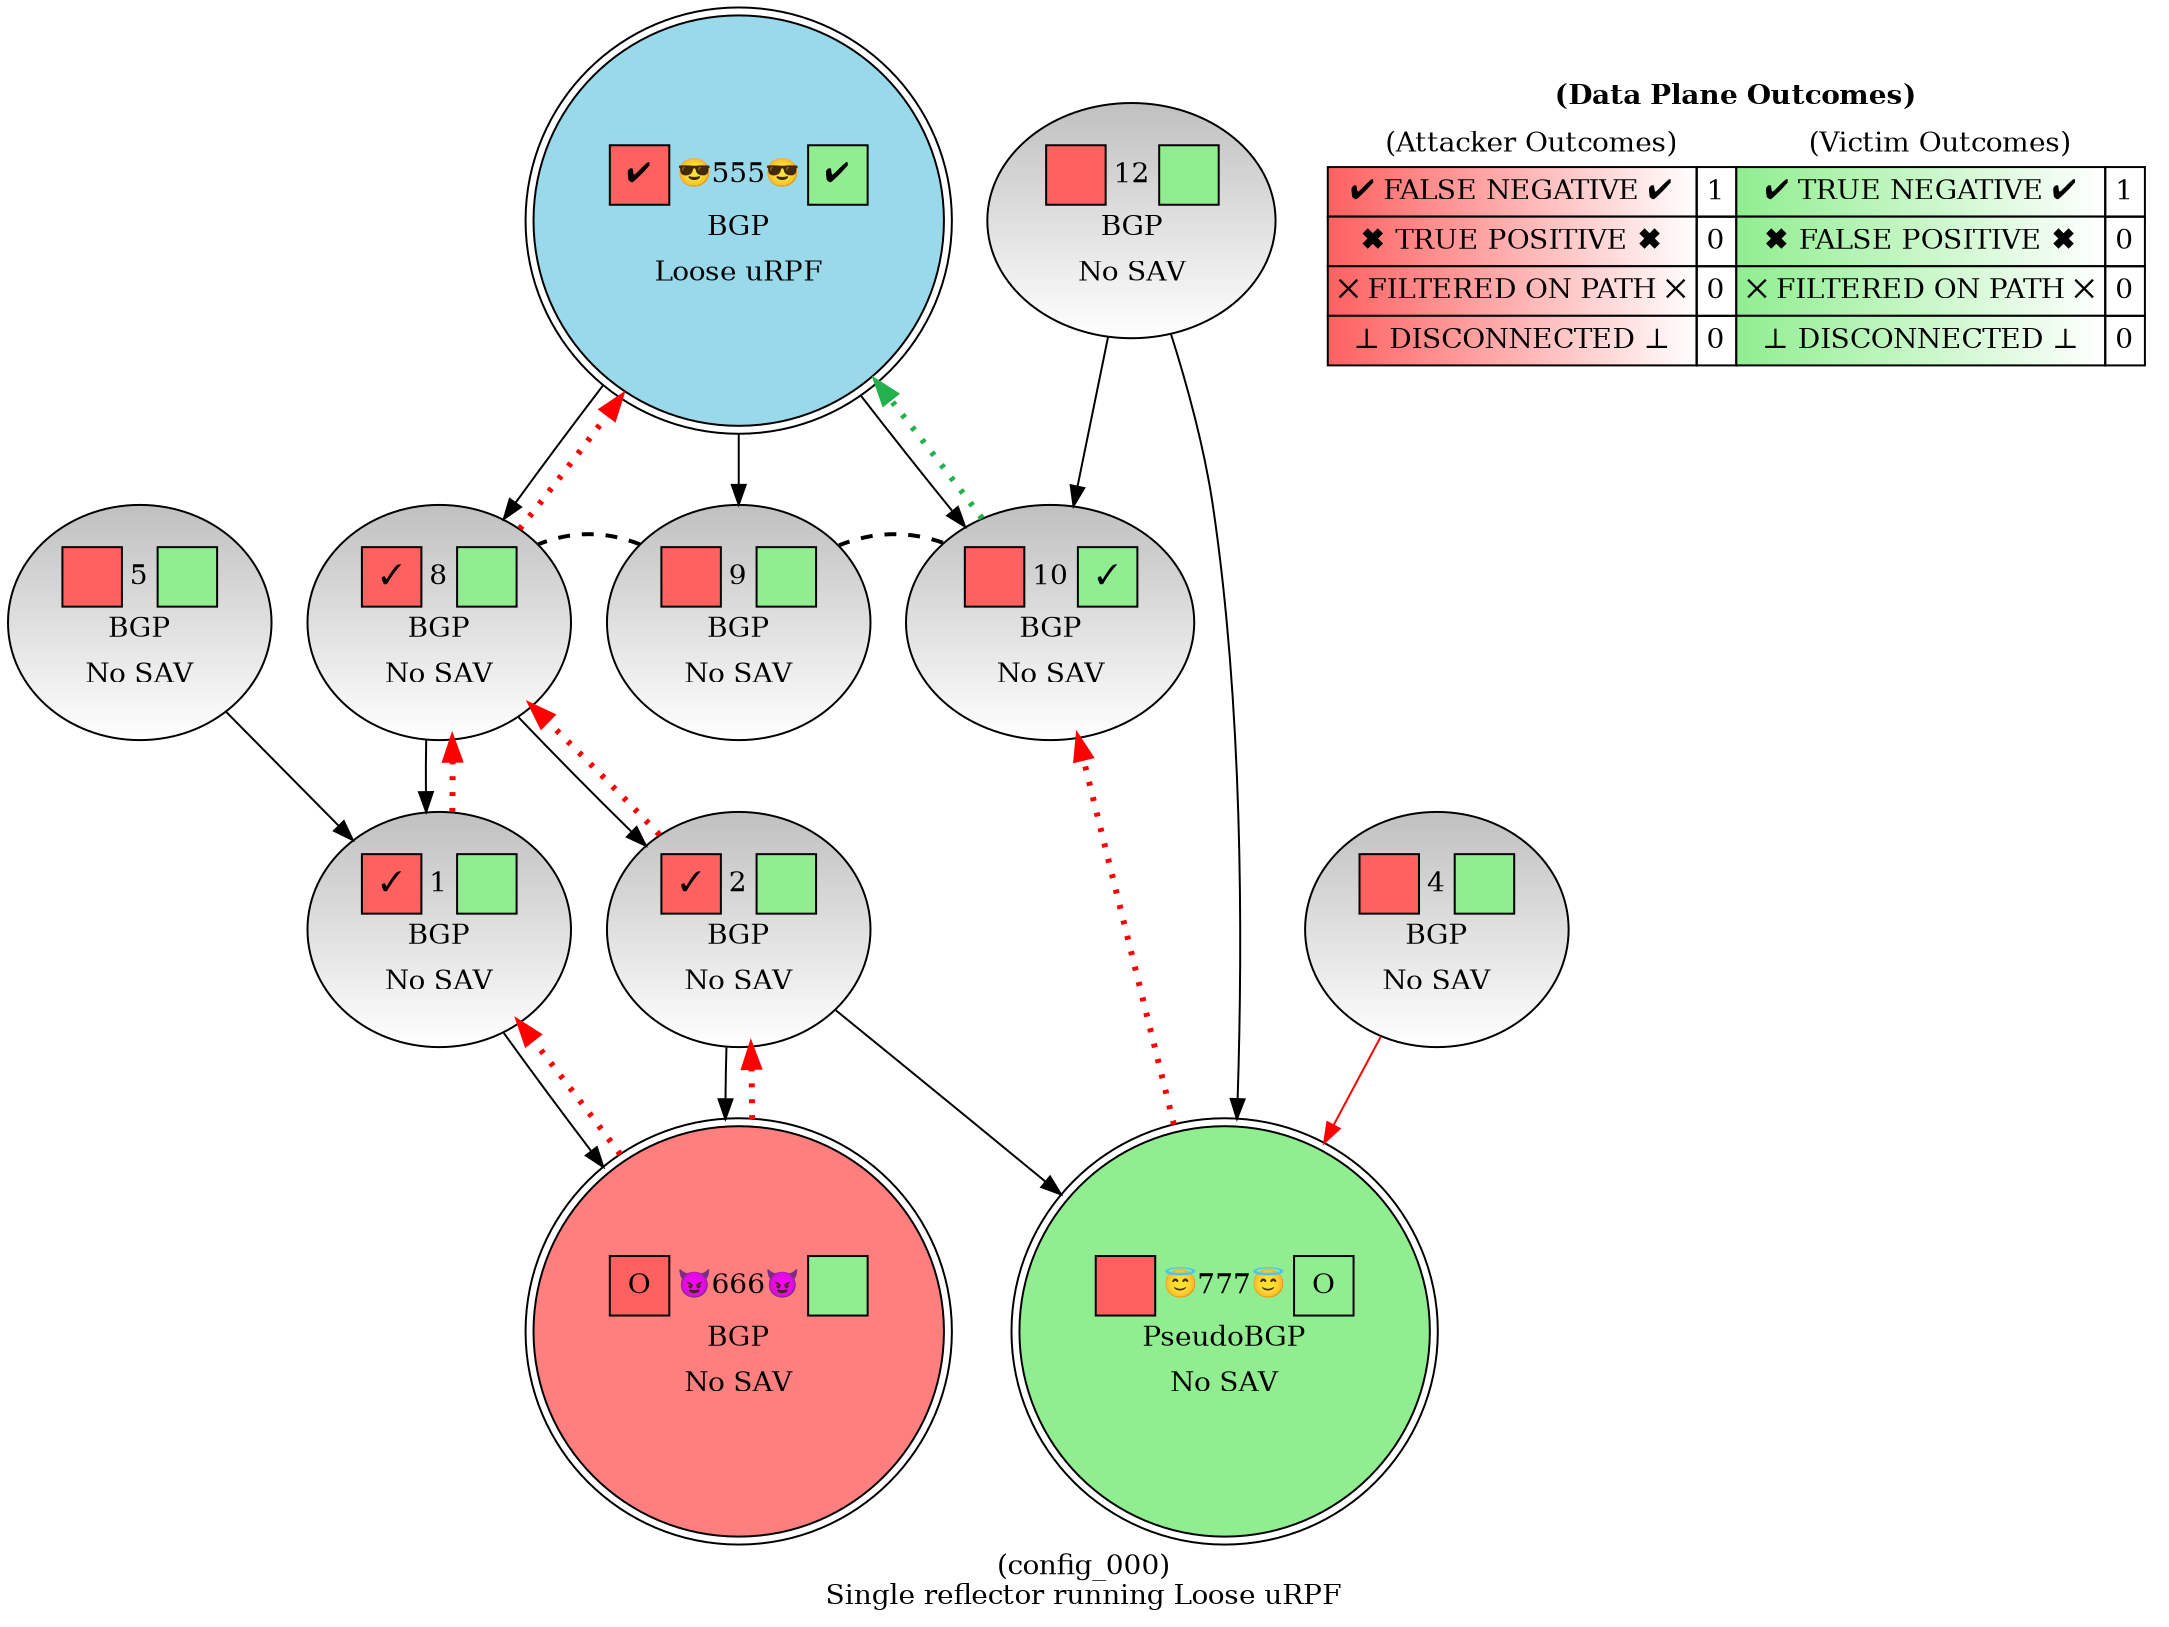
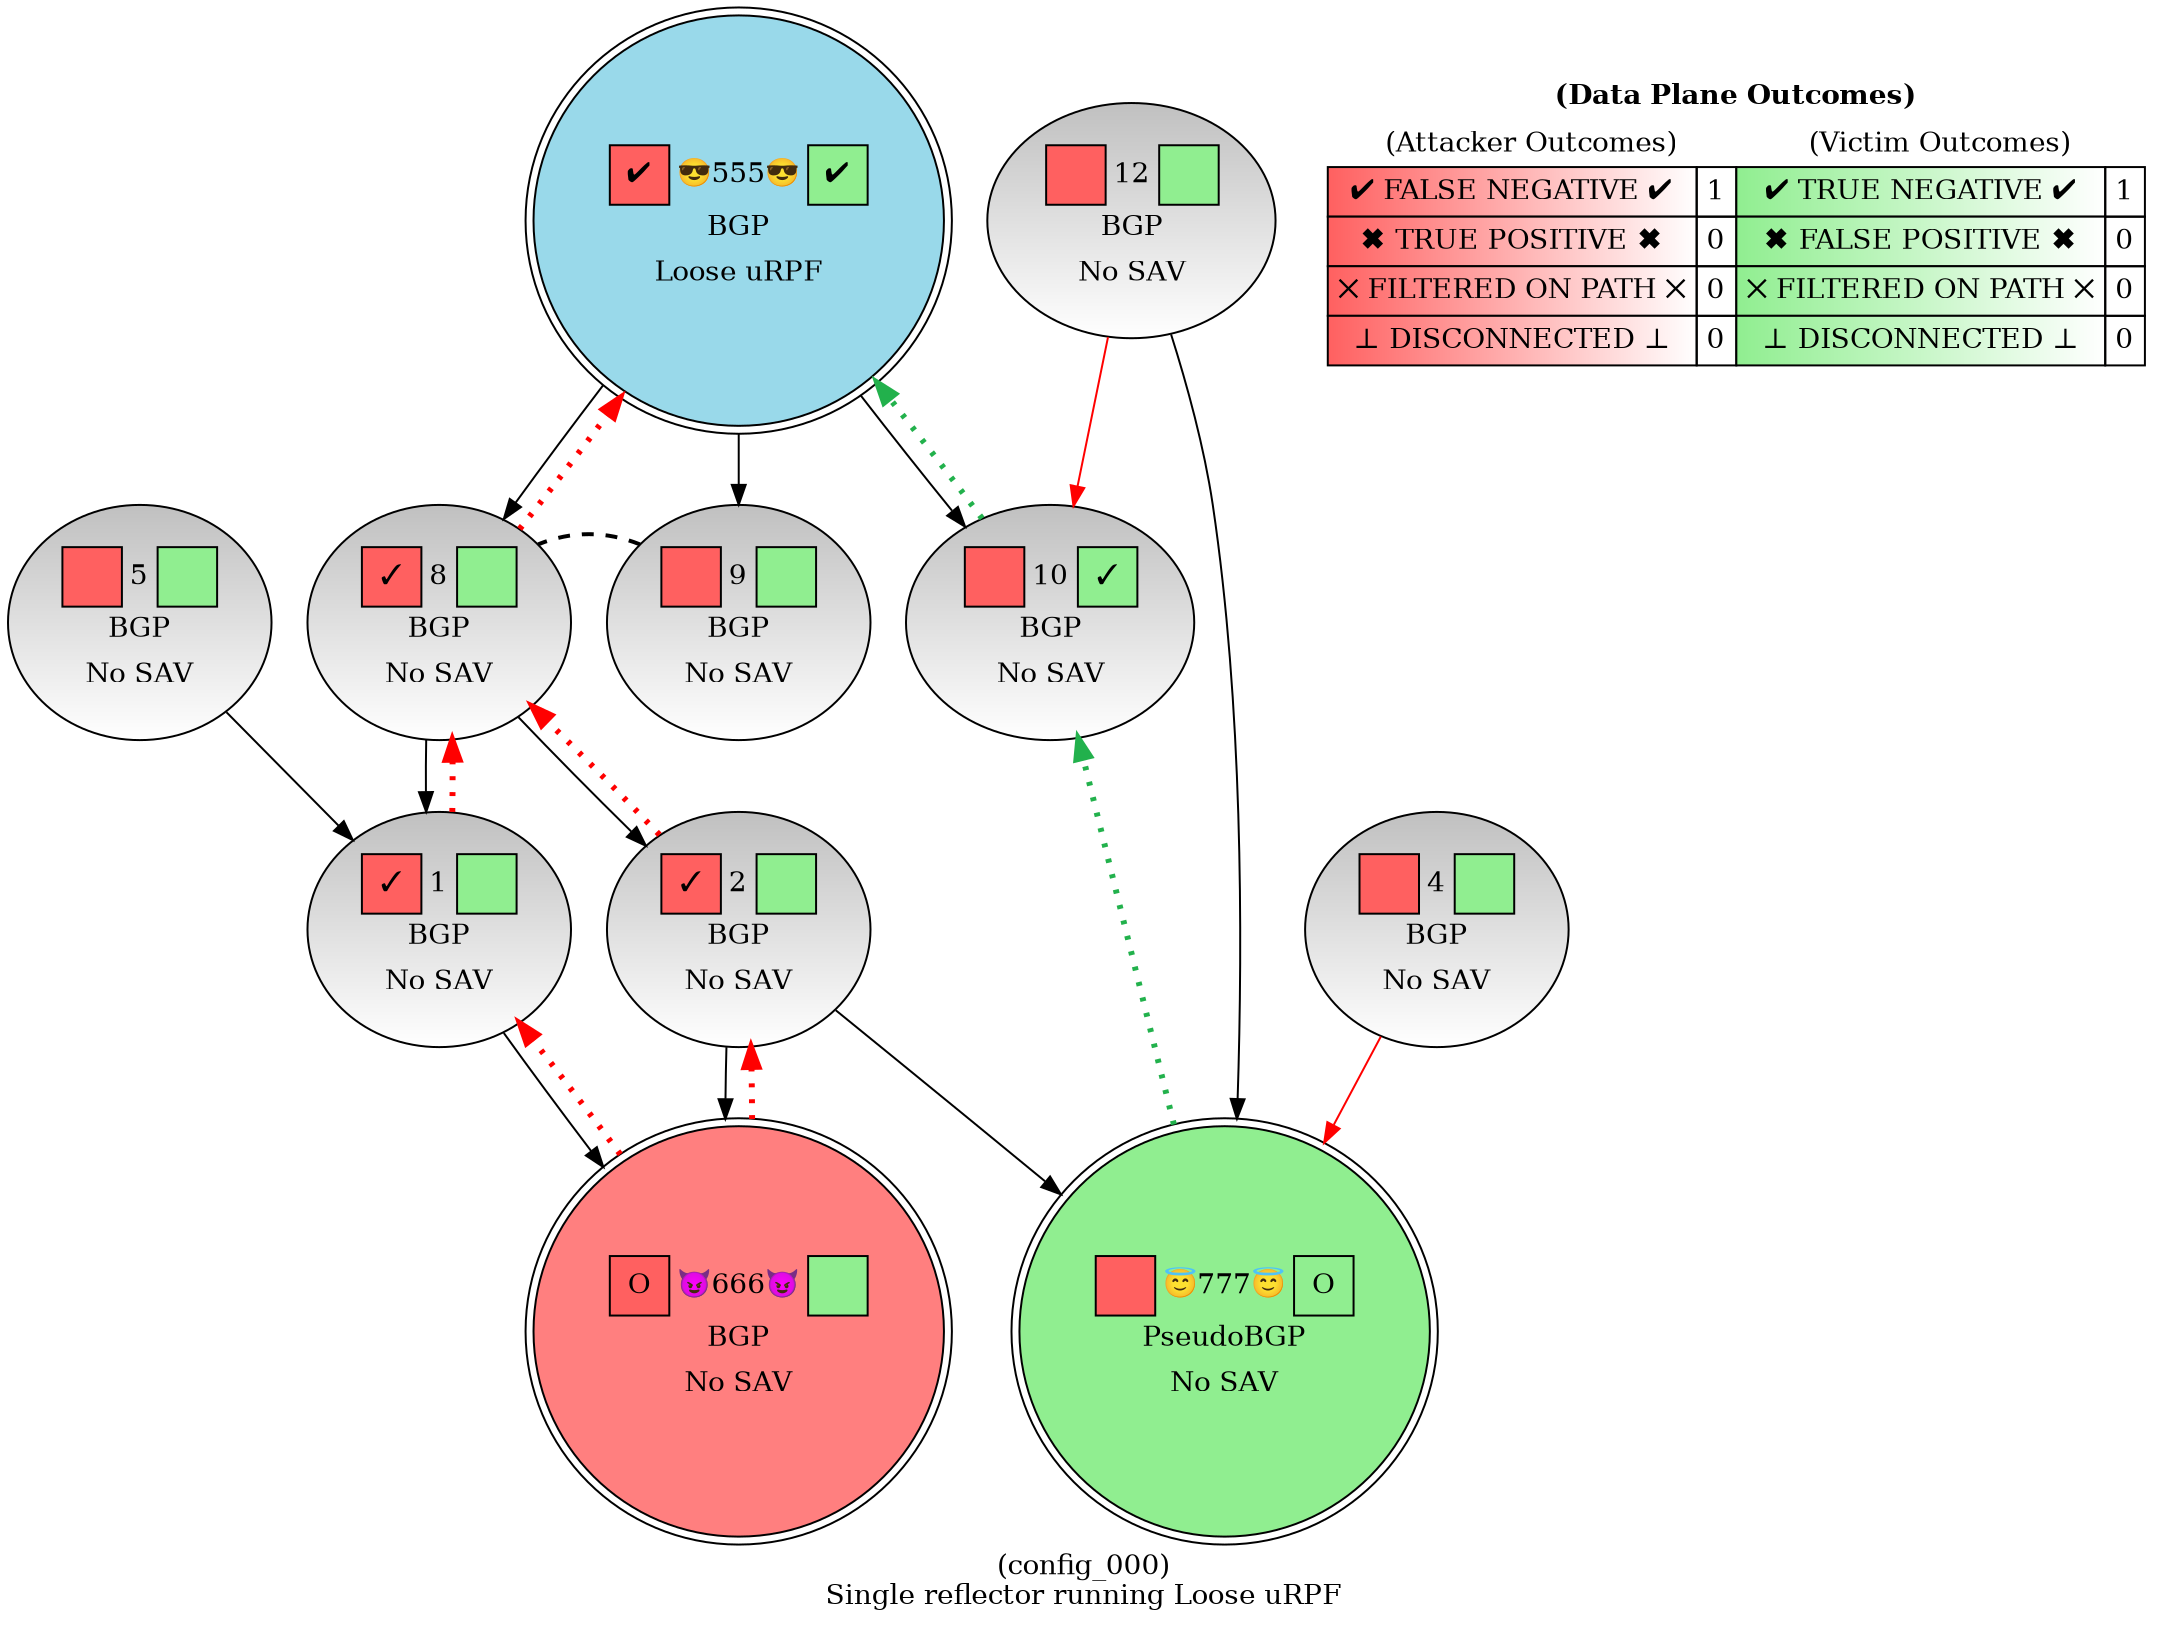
edge "12" -> "10": color black -> red
edge "9" -- "10": removed
edge "😇777😇" -> "10": color red -> #22b14c
